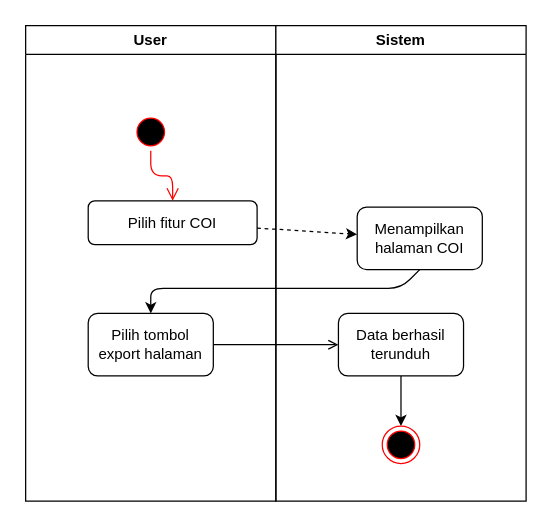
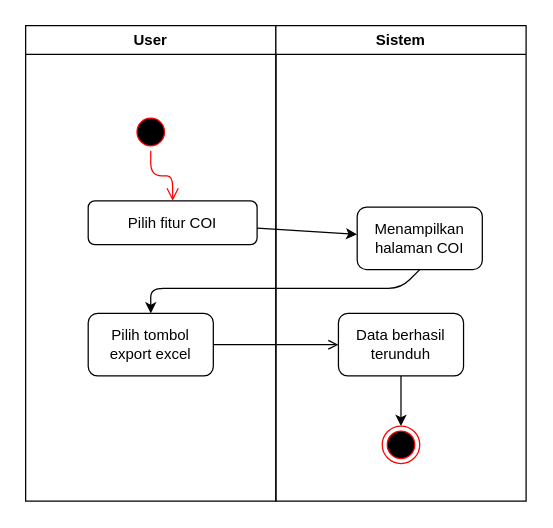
edge "Pilih fitur COI" -> "Menampilkan halaman COI": style dashed -> solid
node "Pilih tombol export halaman": label "Pilih tombol export halaman" -> "Pilih tombol export excel"
